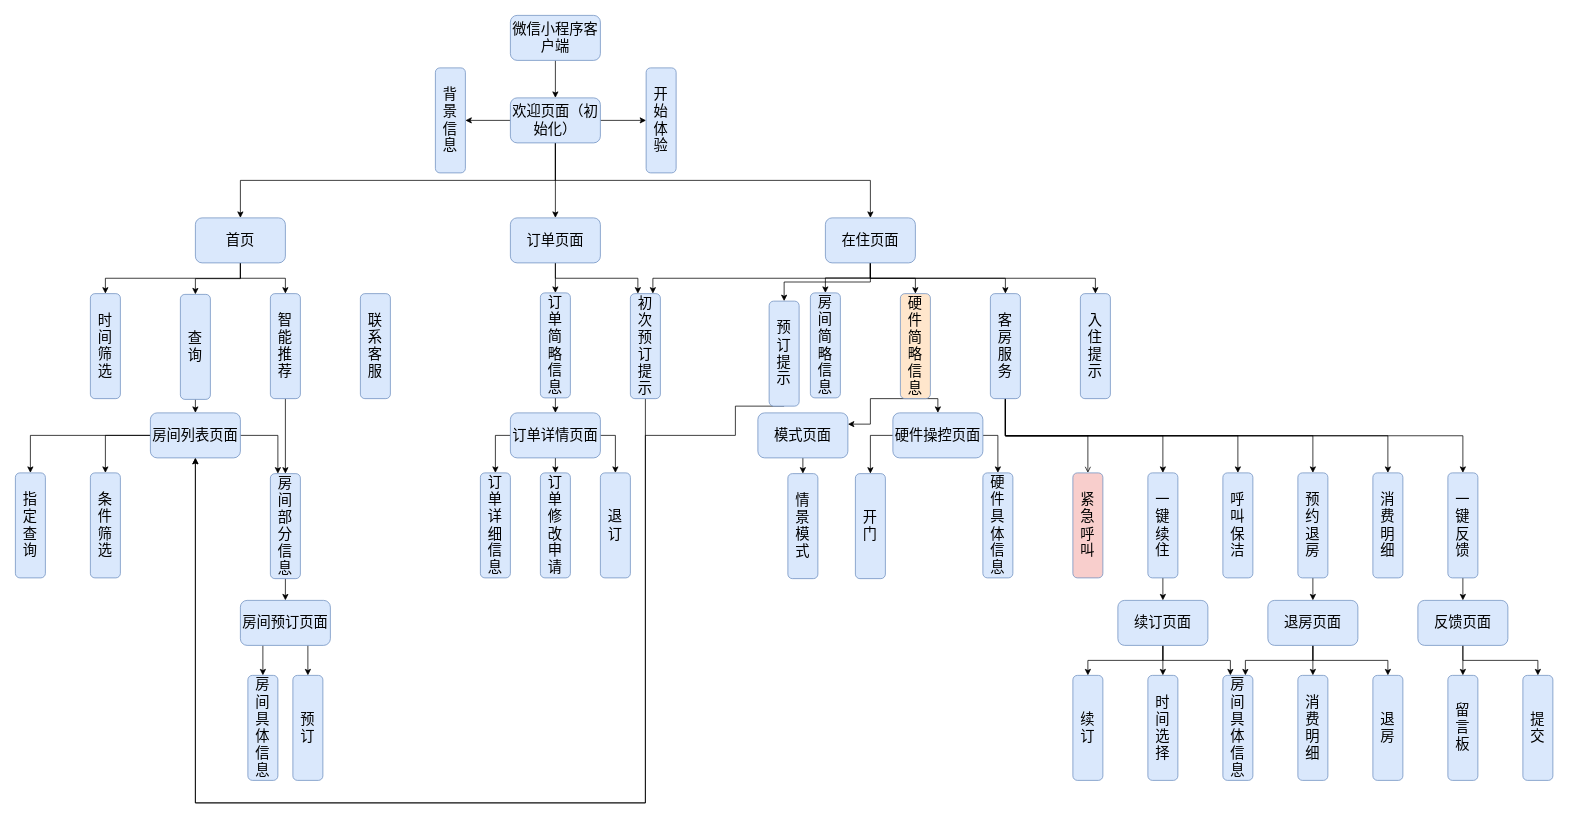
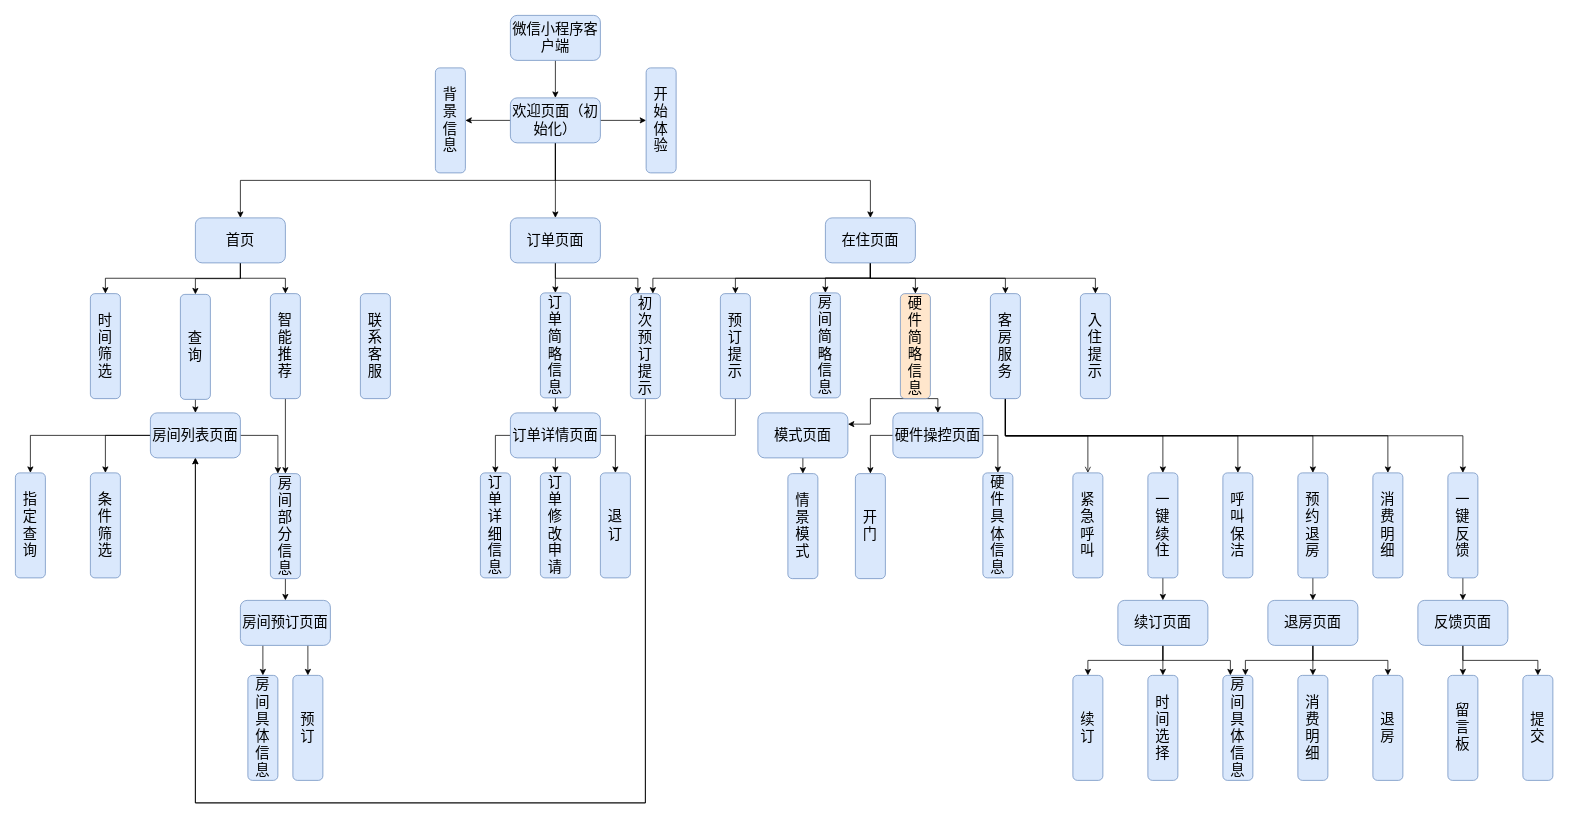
node "预订提示": moved (784, 354) -> (735, 346)
node "紧急呼叫": fillcolor #f8cecc -> #dae8fc
